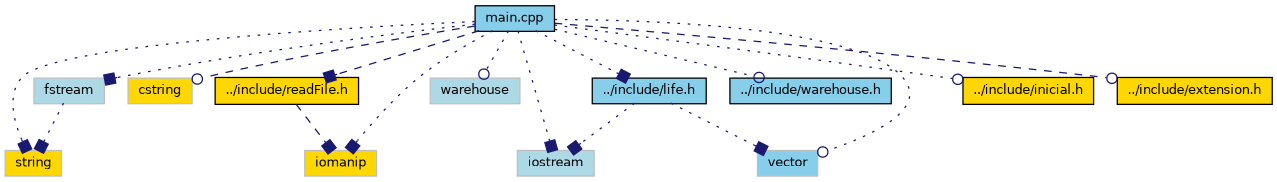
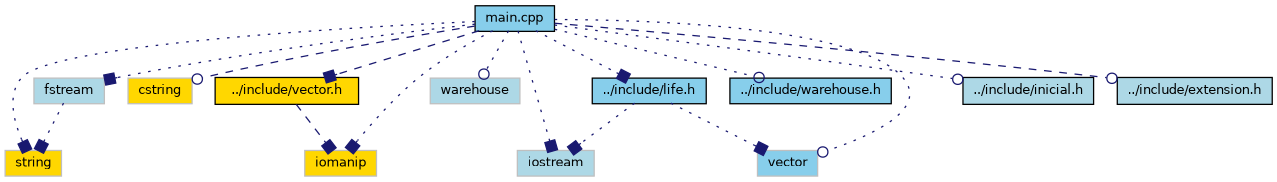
node "../include/readFile.h": label "../include/readFile.h" -> "../include/vector.h"
node "../include/inicial.h": fillcolor gold -> lightblue
node "../include/extension.h": fillcolor gold -> lightblue
